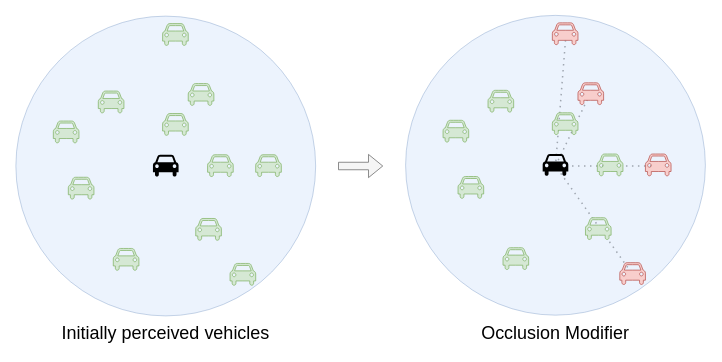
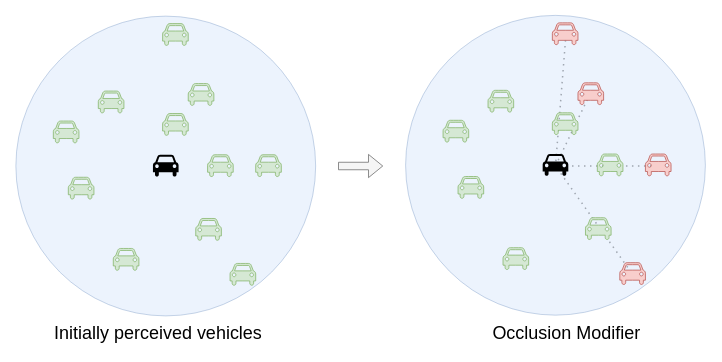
node "Initially perceived vehicles": moved (165, 335) -> (158, 335)
node "Occlusion Modifier": moved (555, 335) -> (567, 335)
